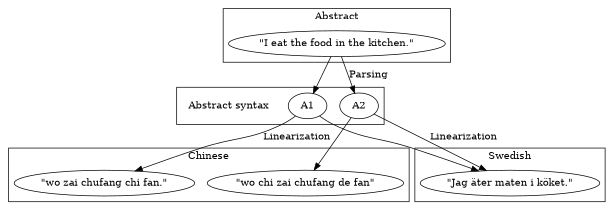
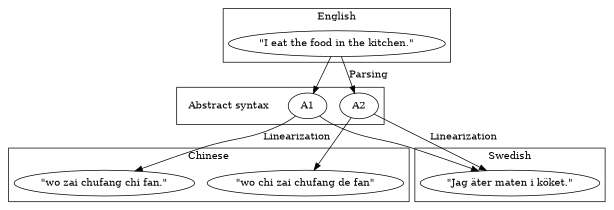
cluster "Abstract": label "Abstract" -> "English"
